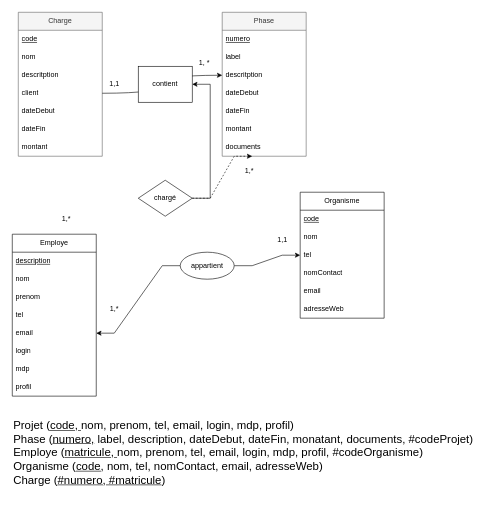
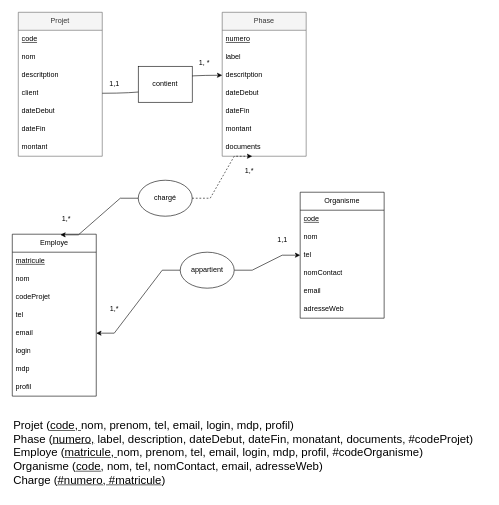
node "Charge": label "Charge" -> "Projet"
edge "chargé" -> "contient": now "chargé" -> "Employe"
node "chargé": shape diamond -> ellipse
node "description": label "description" -> "matricule"
node "appartient": size 54x27 -> 54x36
node "prenom": label "prenom" -> "codeProjet"
